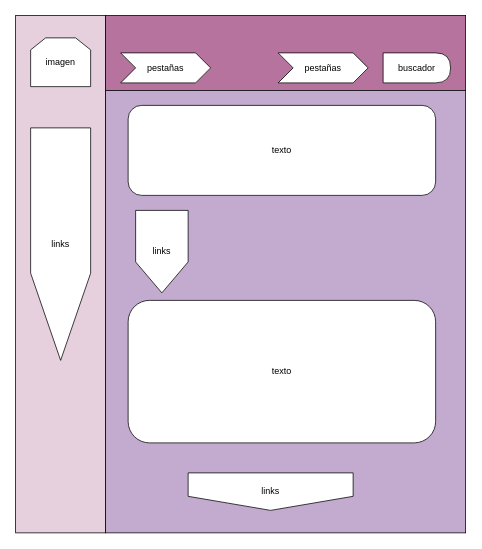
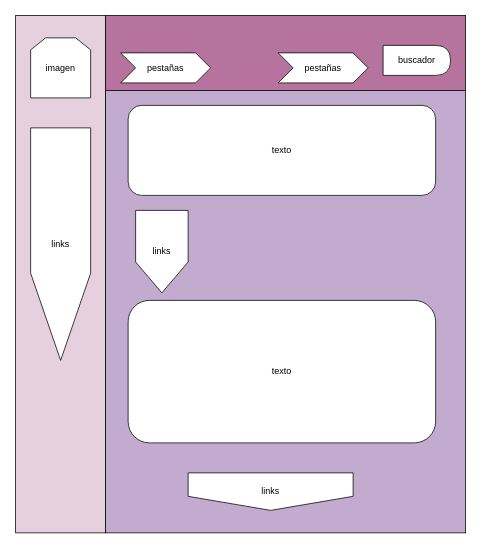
node "imagen": size 60x49 -> 60x60
node "buscador": moved (417, 68) -> (417, 60)
